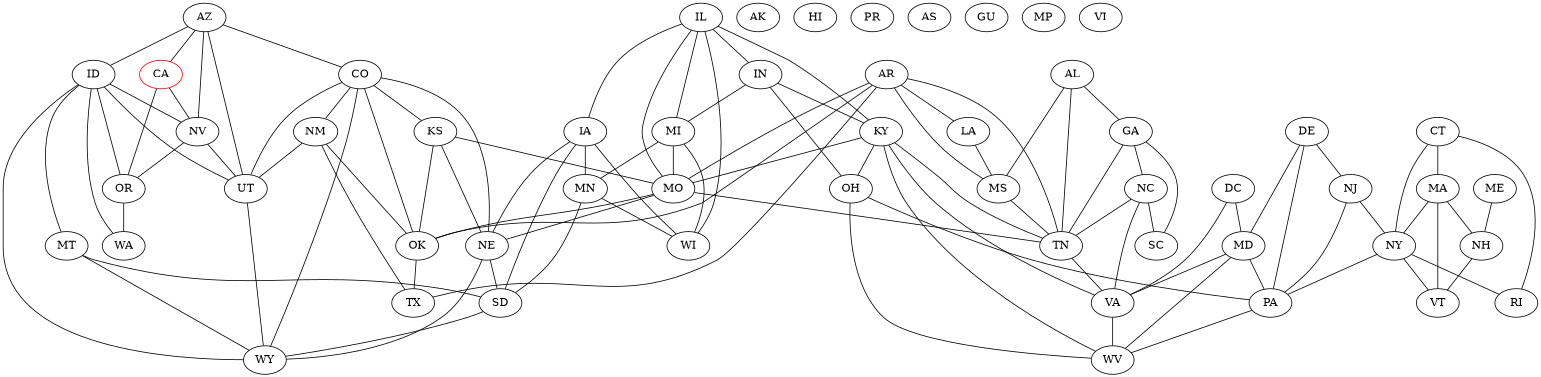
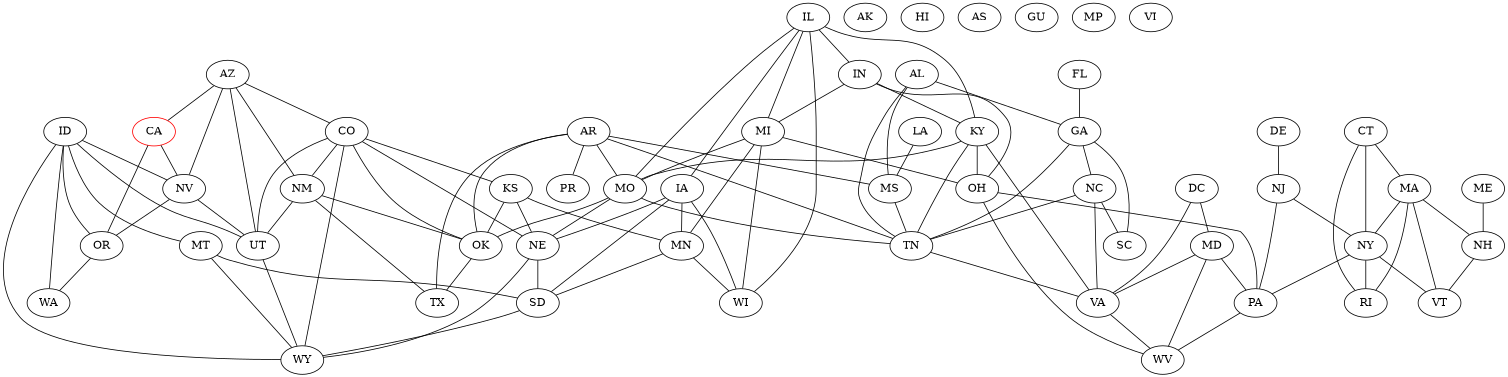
edge "AZ" -- "ID": now "AZ" -- "NM"
node "FL": added
edge "AR" -- "LA": now "AR" -- "PR"
edge "MI" -- "OH": added
edge "KS" -- "MO": now "KS" -- "MN"
edge "DE" -- "MD": removed
edge "DE" -- "PA": removed
edge "MA" -- "RI": added
edge "KY" -- "WV": removed
